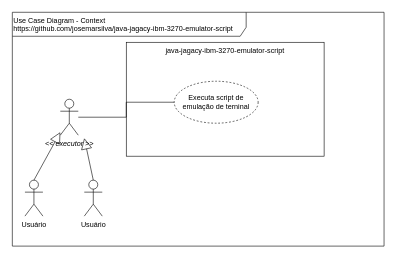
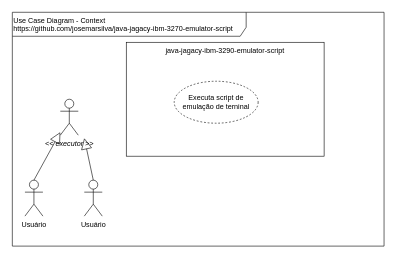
node "java-jagacy-ibm-3270-emulator-script": label "java-jagacy-ibm-3270-emulator-script" -> "java-jagacy-ibm-3290-emulator-script"
edge "Executa script de emulação de terninal" -- "<< executor >>": removed
